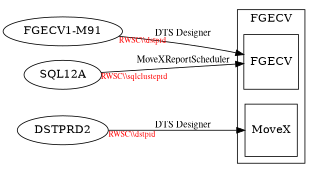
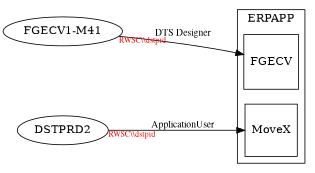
cluster "FGECV": label "FGECV" -> "ERPAPP"
node "FGECV1-M91": label "FGECV1-M91" -> "FGECV1-M41"
node "SQL12A": removed
edge "DSTPRD2" -> "MoveX": label "DTS Designer" -> "ApplicationUser"
